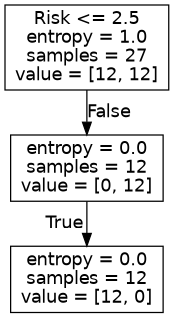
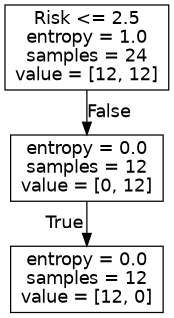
node "Risk <= 2.5 entropy = 1.0 samples = 27 value = [12, 12]": label "Risk <= 2.5 entropy = 1.0 samples = 27 value = [12, 12]" -> "Risk <= 2.5 entropy = 1.0 samples = 24 value = [12, 12]"
